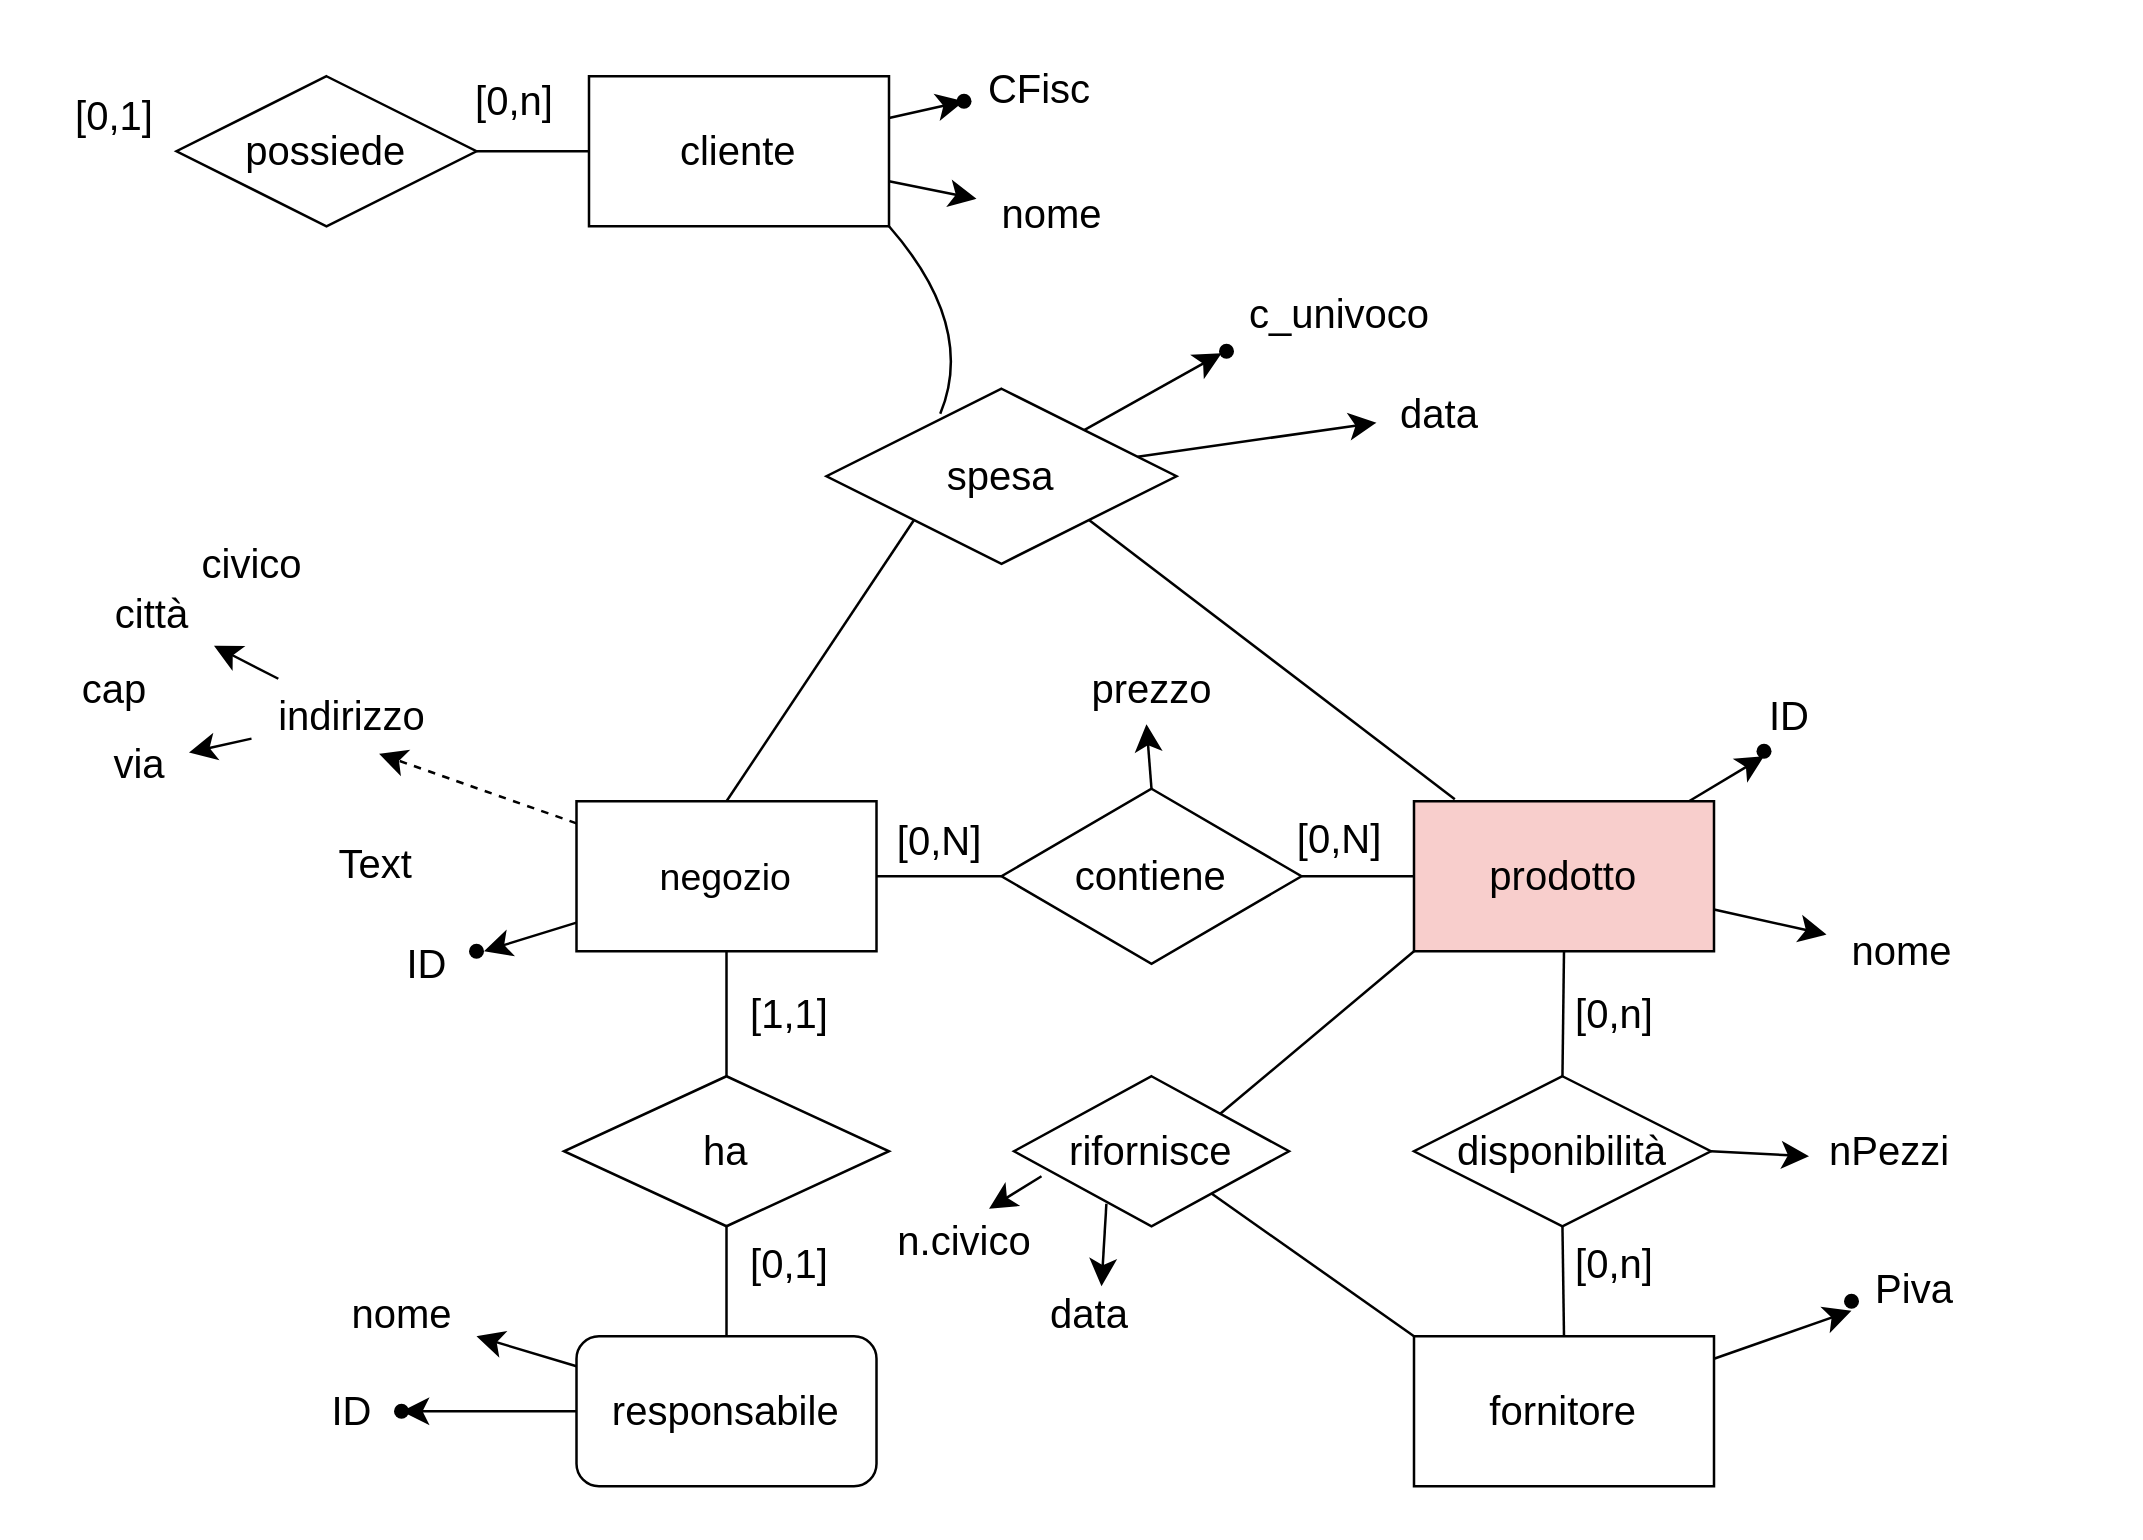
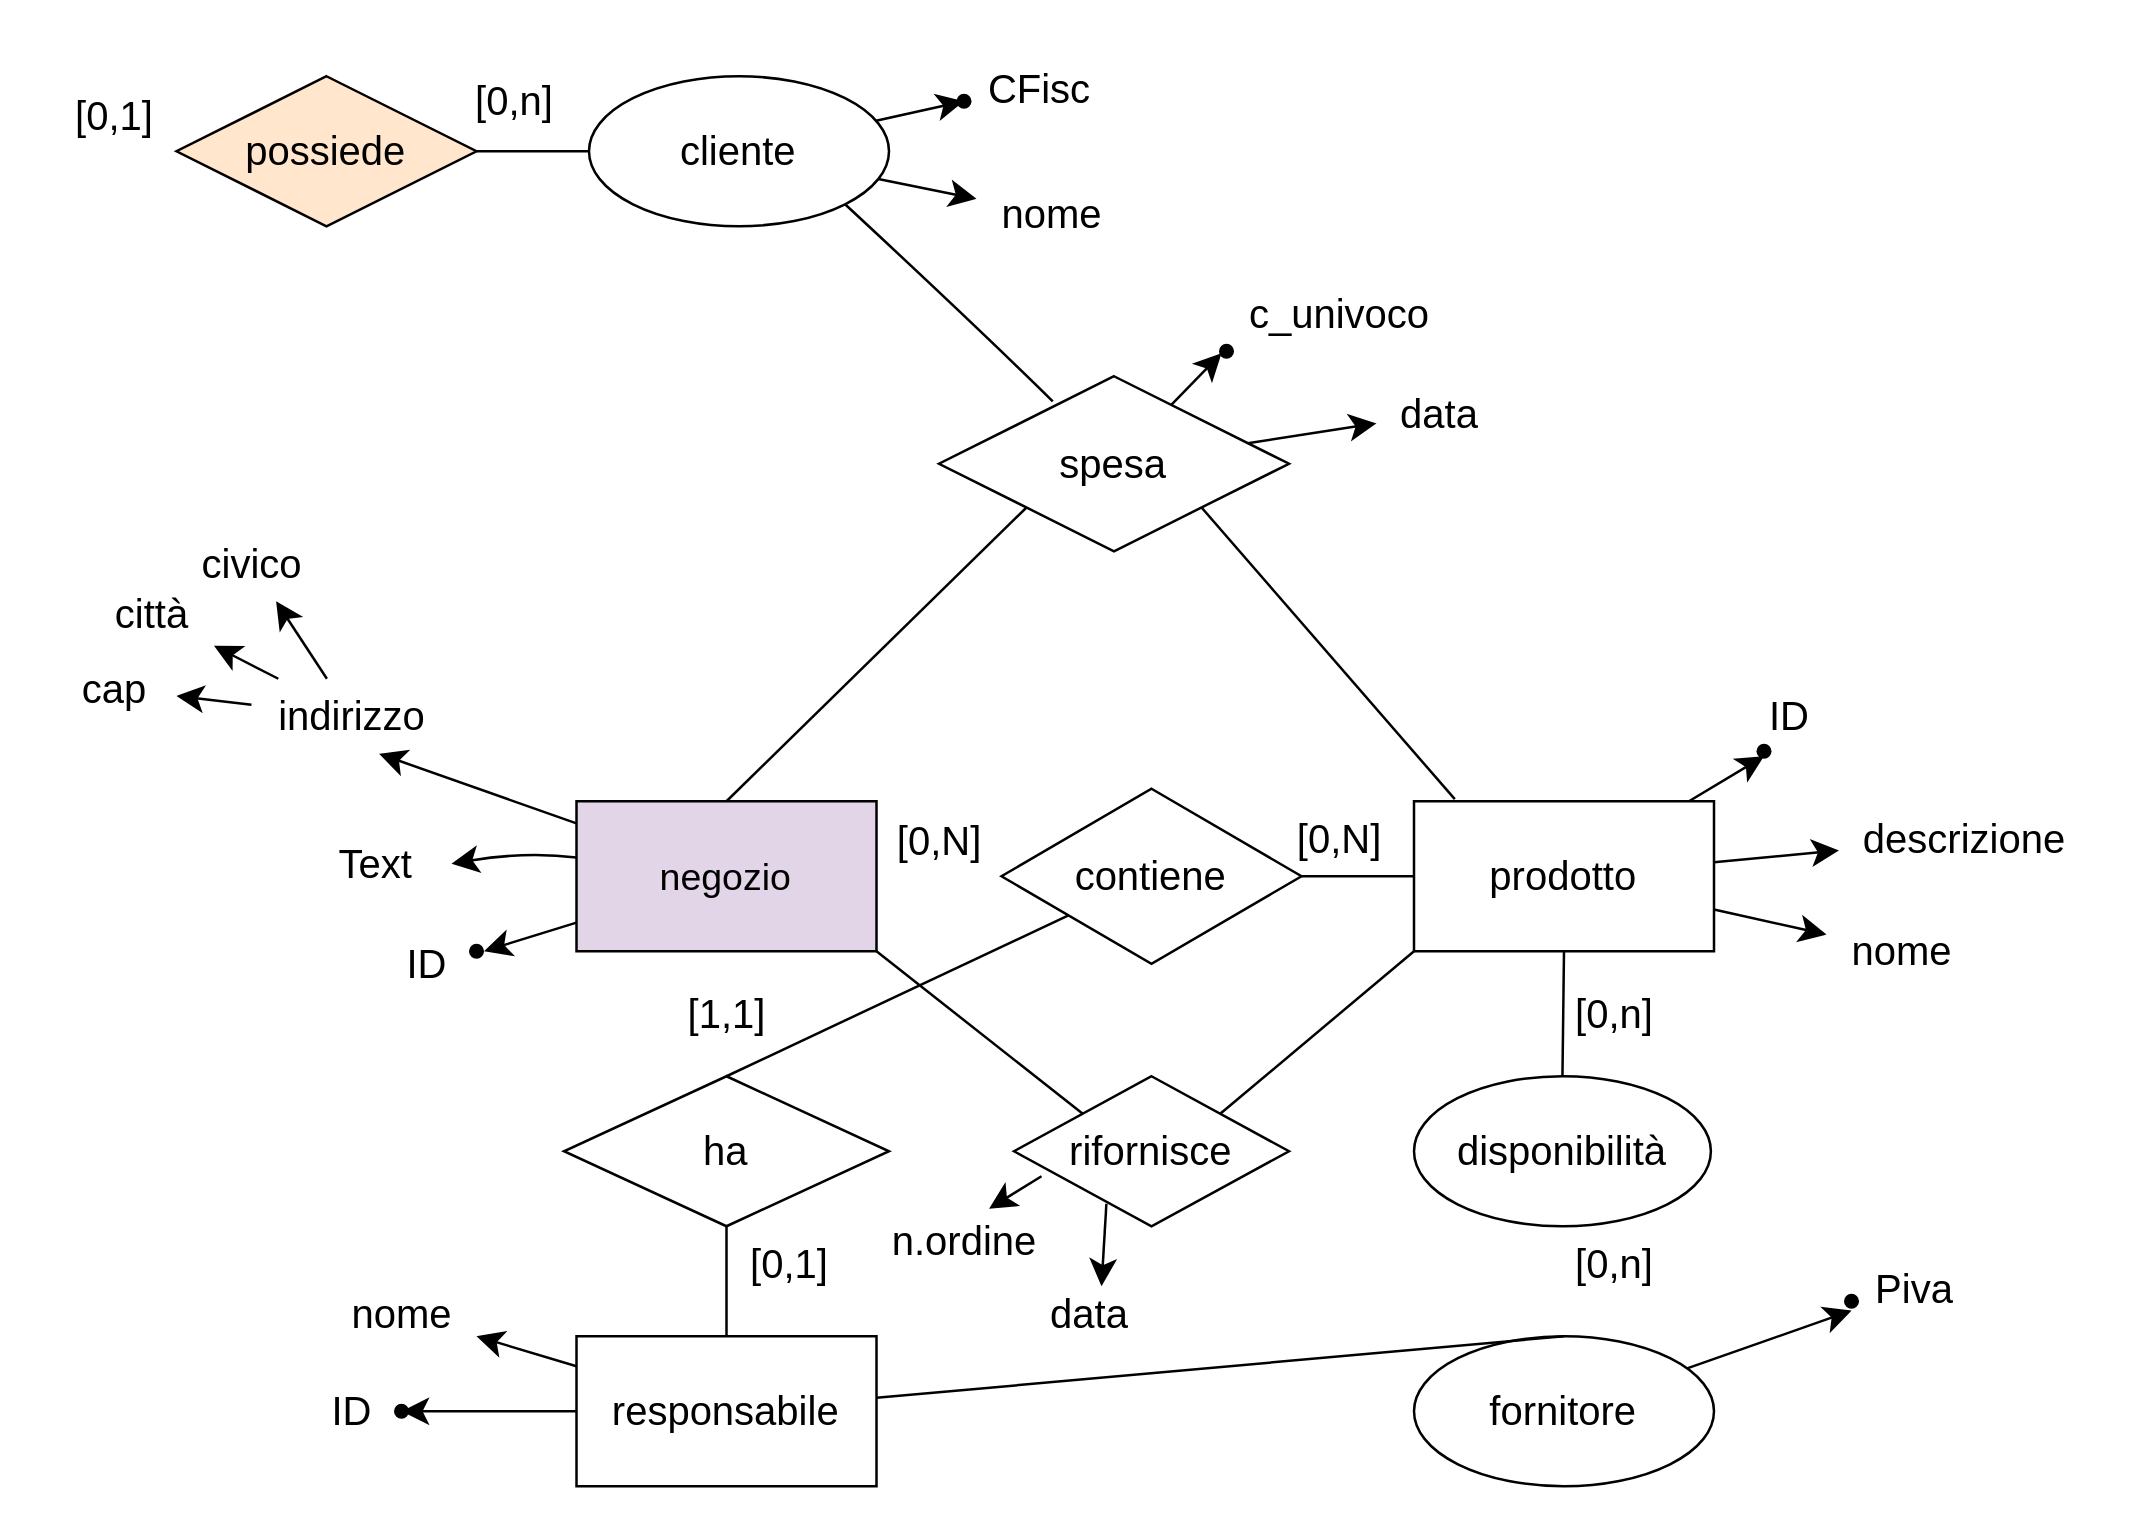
node "possiede": fillcolor #ffffff -> #ffe6cc
node "cliente": shape rectangle -> ellipse
node "spesa": moved (1001, 476) -> (1114, 464)
edge "indirizzo" -> "civico": added
node "prezzo": removed
edge "indirizzo" -> "cap": added
edge "indirizzo" -> "via": removed
node "via": removed
edge "contiene" -> "prezzo": removed
edge "negozio" -> "indirizzo": style dashed -> solid
node "descrizione": added
edge "negozio" -> "Text": added
edge "prodotto" -> "descrizione": added
node "negozio": fillcolor #ffffff -> #e1d5e7
edge "negozio" -- "contiene": removed
node "prodotto": fillcolor #f8cecc -> #ffffff
edge "negozio" -- "ha": now "contiene" -- "ha"
node "[1,1]": moved (789, 1014) -> (726, 1014)
edge "negozio" -- "rifornisce": added
node "disponibilità": shape diamond -> ellipse
node "nPezzi": removed
edge "disponibilità" -> "nPezzi": removed
node "n.civico": label "n.civico" -> "n.ordine"
edge "rifornisce" -- "fornitore": removed
edge "disponibilità" -- "fornitore": now "responsabile" -- "fornitore"
node "responsabile": shape rounded rectangle -> rectangle
node "fornitore": shape rectangle -> ellipse
